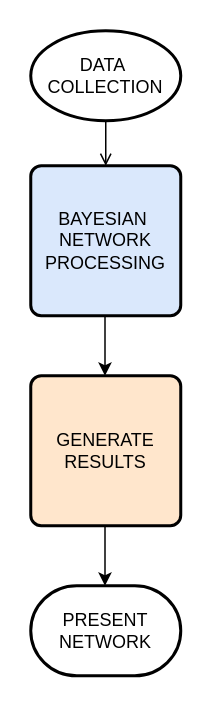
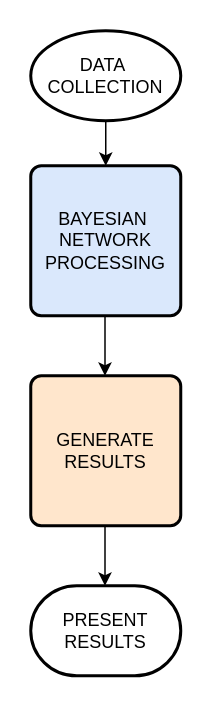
edge "DATA COLLECTION" -> "BAYESIAN NETWORK PROCESSING": arrowhead open -> classic
node "PRESENT NETWORK": label "PRESENT NETWORK" -> "PRESENT RESULTS"
